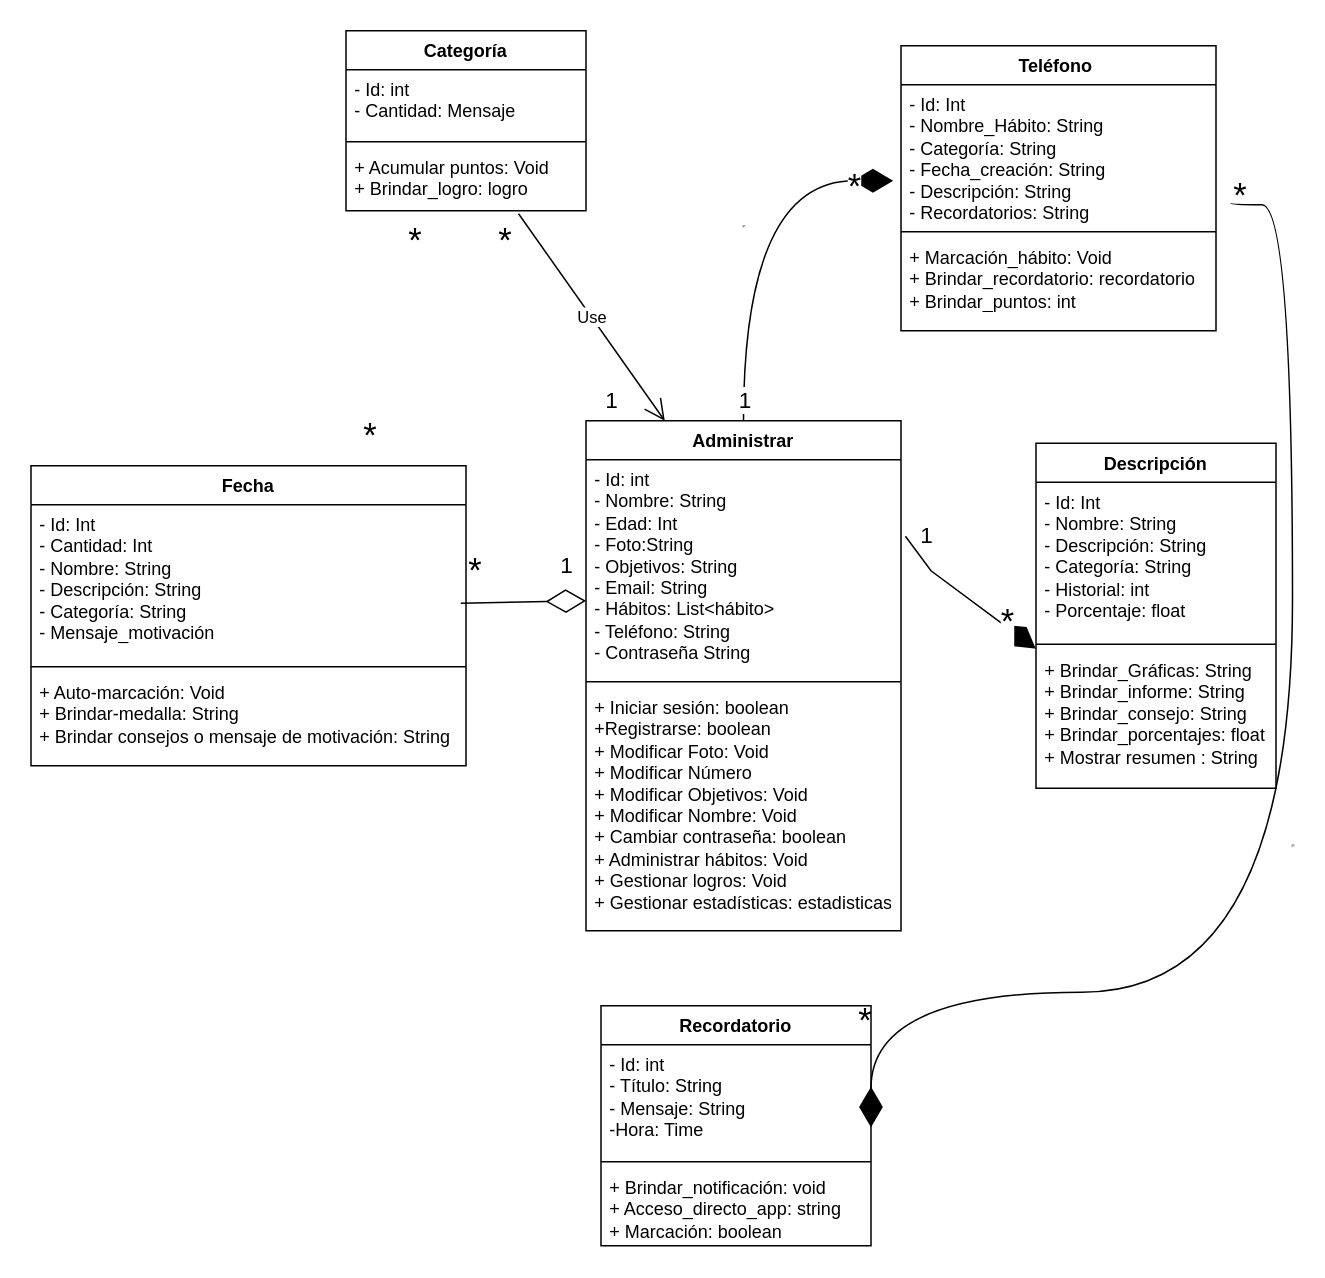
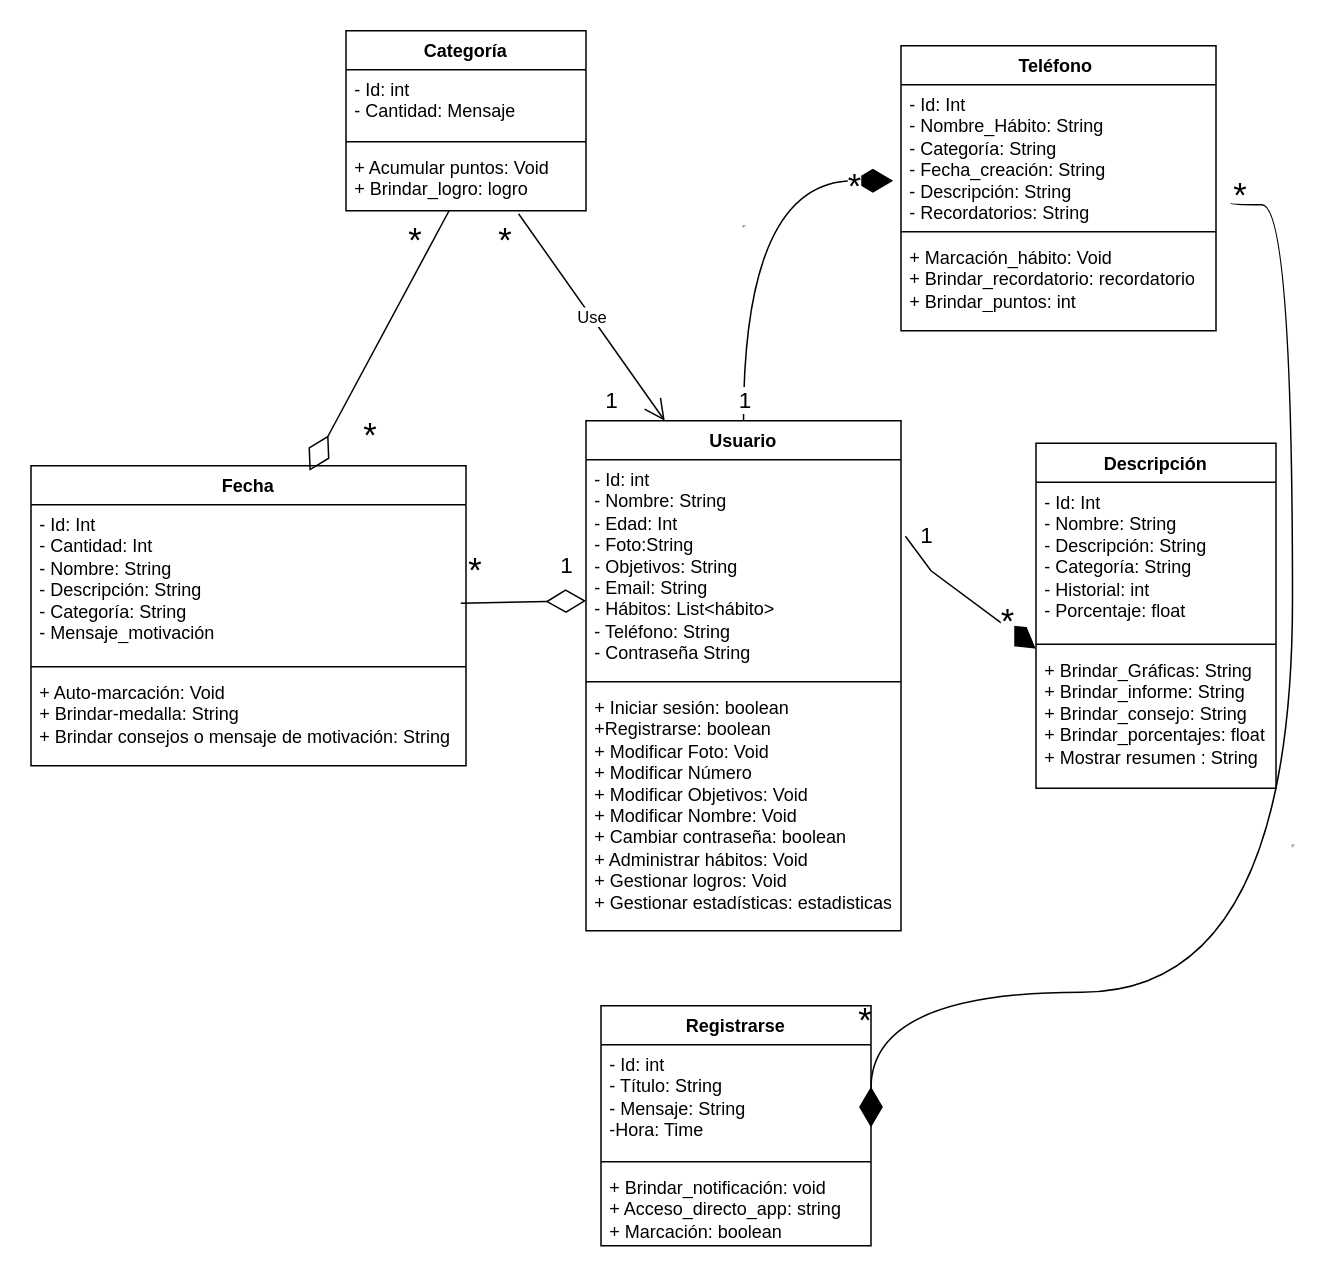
edge "+ Acumular puntos: Void + Brindar_logro: logro" -> "Fecha": added
node "Administrar": label "Administrar" -> "Usuario"
node "Recordatorio": label "Recordatorio" -> "Registrarse"
